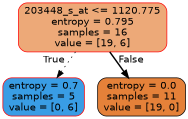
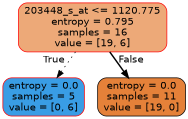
node "entropy = 0.7 samples = 5 value = [0, 6]": label "entropy = 0.7 samples = 5 value = [0, 6]" -> "entropy = 0.0 samples = 5 value = [0, 6]"
